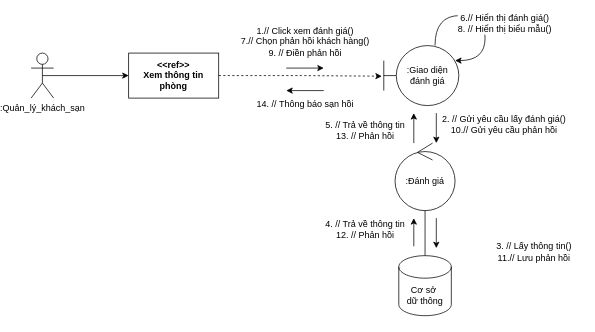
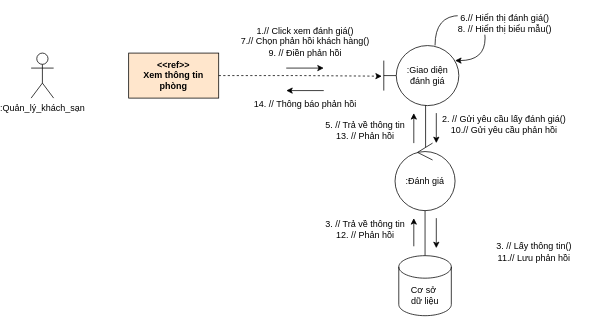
edge ":Quản_lý_khách_sạn" -> "<<ref>> Xem thông tin phòng": removed
node "<<ref>> Xem thông tin phòng": fillcolor #ffffff -> #ffe6cc
node "14. // Thông báo sạn hồi": label "14. // Thông báo sạn hồi" -> "14. // Thông báo phản hồi"
edge ":Giao diện đánh giá" -- ":Đánh giá": added
node "4. // Trả về thông tin 12. // Phản hồi": label "4. // Trả về thông tin 12. // Phản hồi" -> "3. // Trả về thông tin 12. // Phản hồi"
node "Cơ sở dữ thông": label "Cơ sở dữ thông" -> "Cơ sở dữ liệu"
